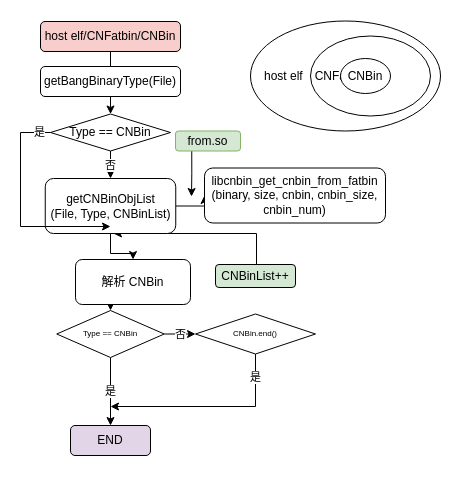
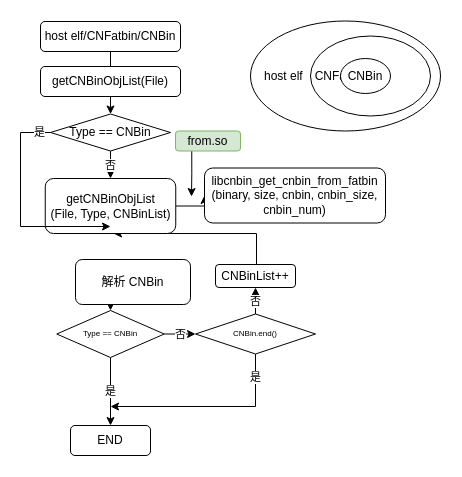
node "host elf/CNFatbin/CNBin": fillcolor #f8cecc -> #ffffff
node "getBangBinaryType(File)": label "getBangBinaryType(File)" -> "getCNBinObjList(File)"
edge "getCNBinObjList (File, Type, CNBinList)" -> "解析 CNBin": removed
node "CNBinList++": fillcolor #d5e8d4 -> #ffffff
edge "CNBin.end()" -> "CNBinList++": added, label "否"
node "END": fillcolor #e1d5e7 -> #ffffff
